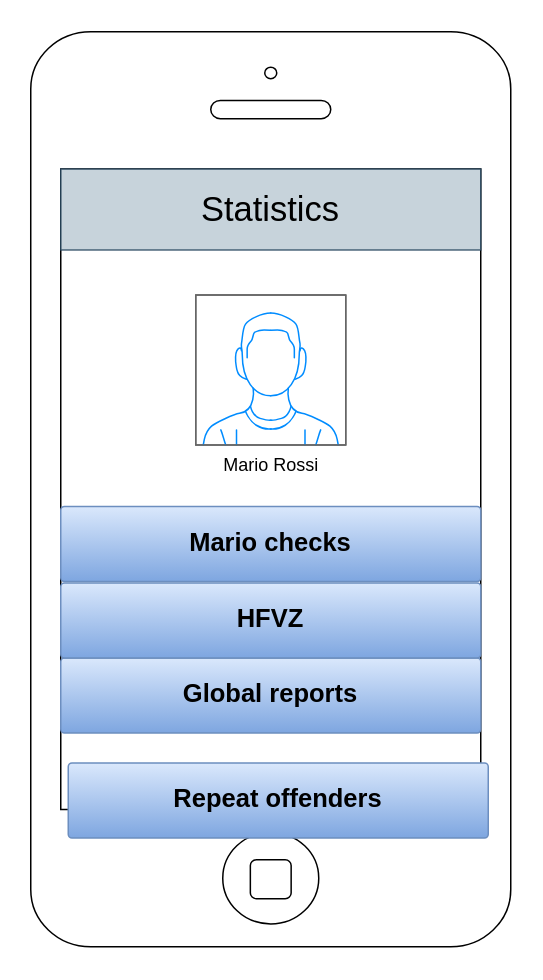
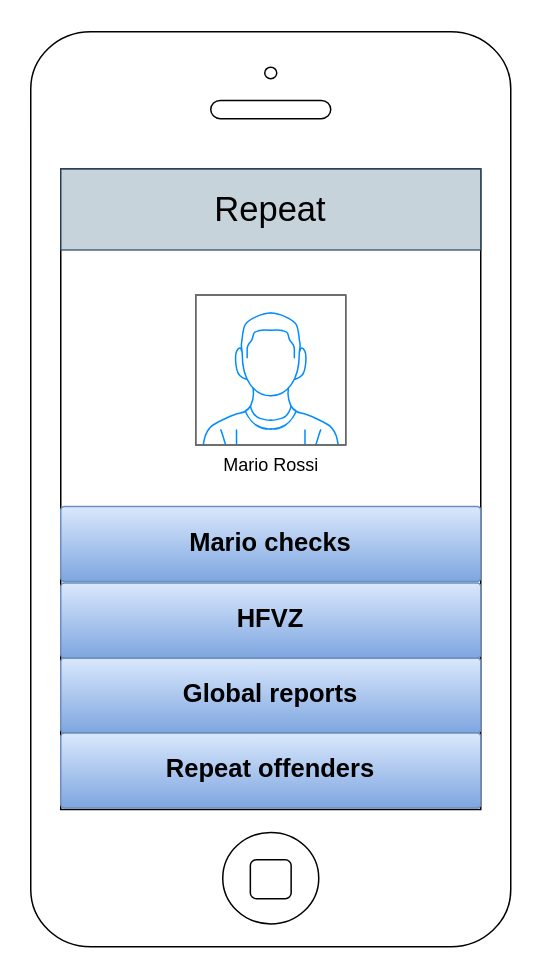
node "Statistics": label "Statistics" -> "Repeat"
node "Repeat offenders": moved (278, 800) -> (271, 770)
